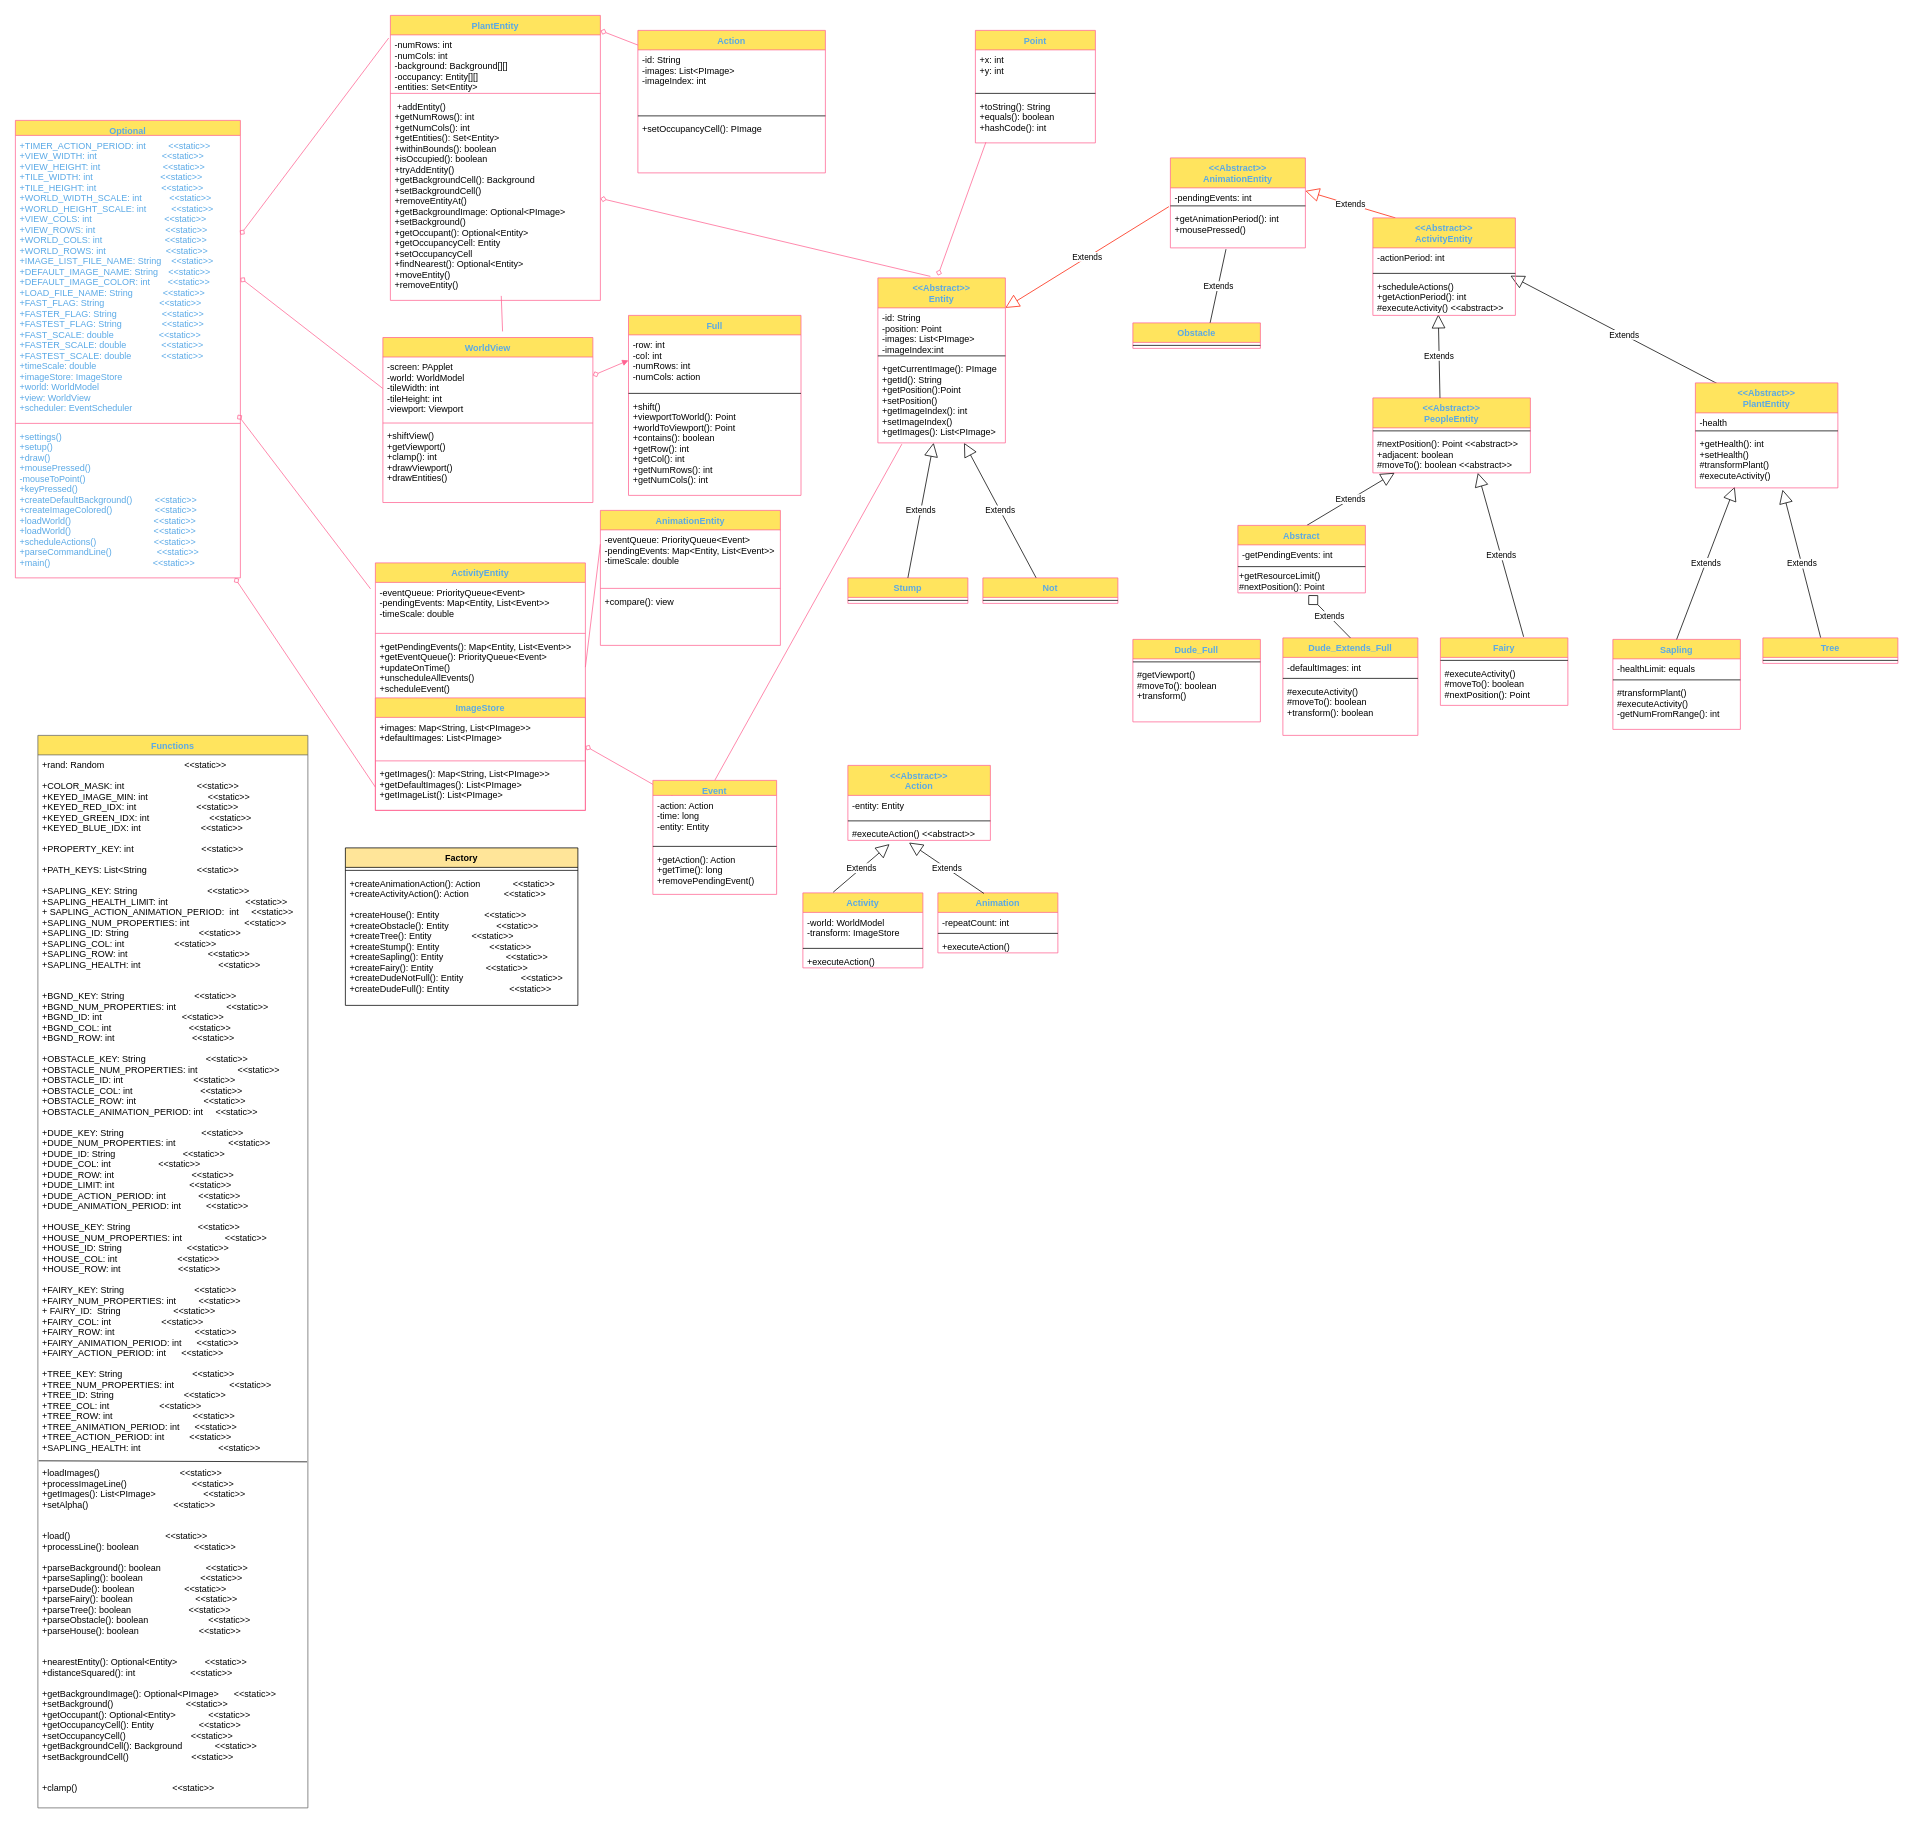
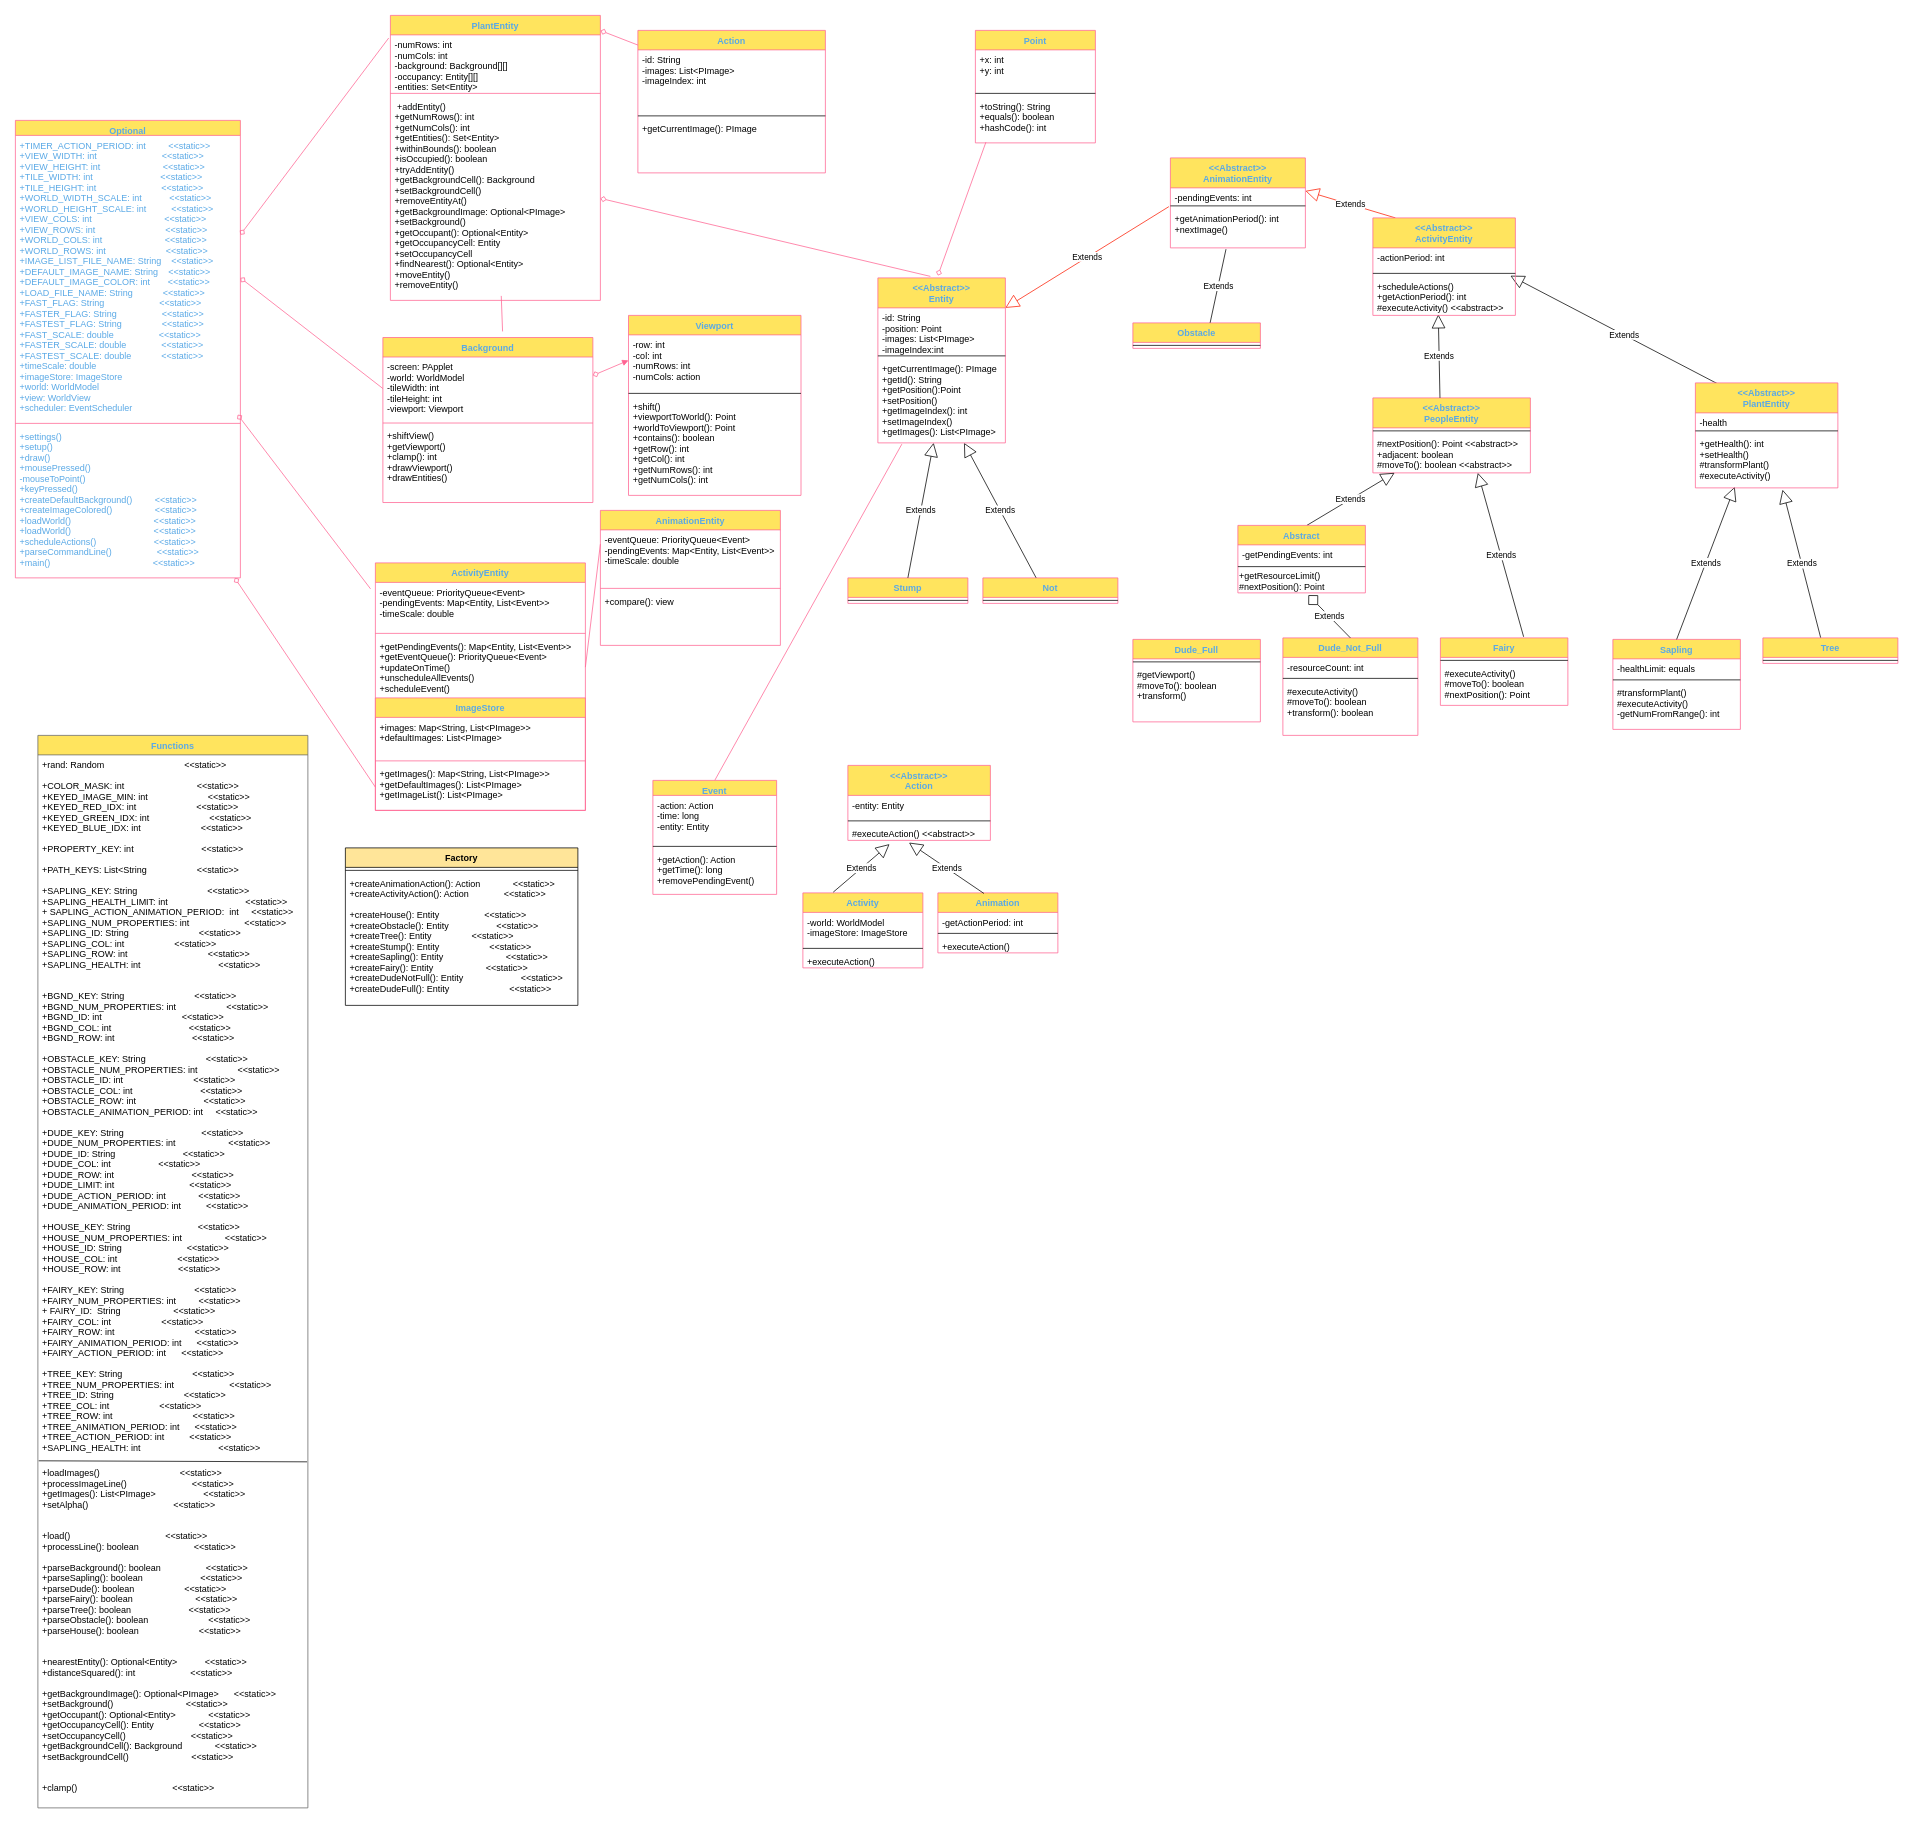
node "+setOccupancyCell(): PImage": label "+setOccupancyCell(): PImage" -> "+getCurrentImage(): PImage"
node "+getAnimationPeriod(): int +mousePressed()": label "+getAnimationPeriod(): int +mousePressed()" -> "+getAnimationPeriod(): int +nextImage()"
node "Full": label "Full" -> "Viewport"
node "WorldView": label "WorldView" -> "Background"
node "Dude_Extends_Full": label "Dude_Extends_Full" -> "Dude_Not_Full"
node "-defaultImages: int": label "-defaultImages: int" -> "-resourceCount: int"
edge "-action: Action -time: long -entity: Entity" -> "ActivityEntity": removed
node "-world: WorldModel -transform: ImageStore": label "-world: WorldModel -transform: ImageStore" -> "-world: WorldModel -imageStore: ImageStore"
node "-repeatCount: int": label "-repeatCount: int" -> "-getActionPeriod: int"
